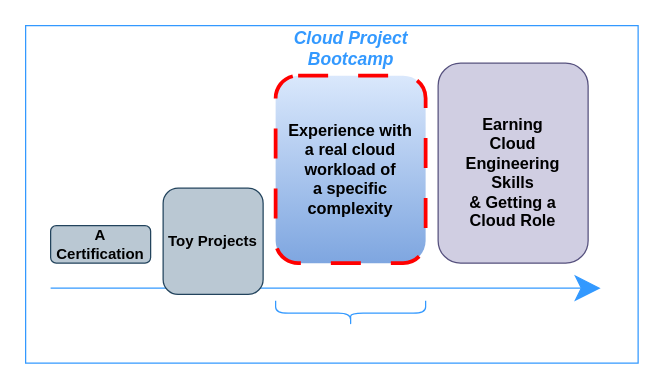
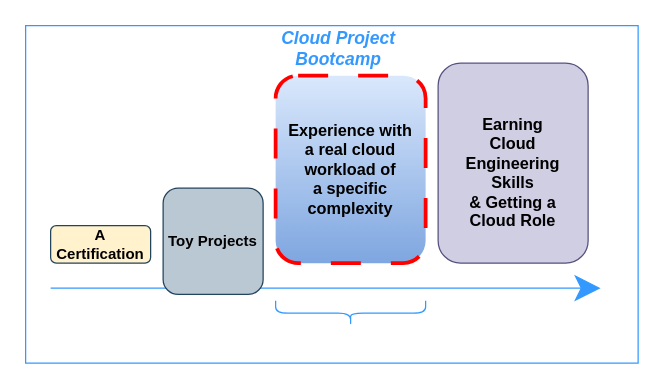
node "Cloud Project Bootcamp": moved (351, 48) -> (338, 48)
node "A Certification": fillcolor #bac8d3 -> #fff2cc
